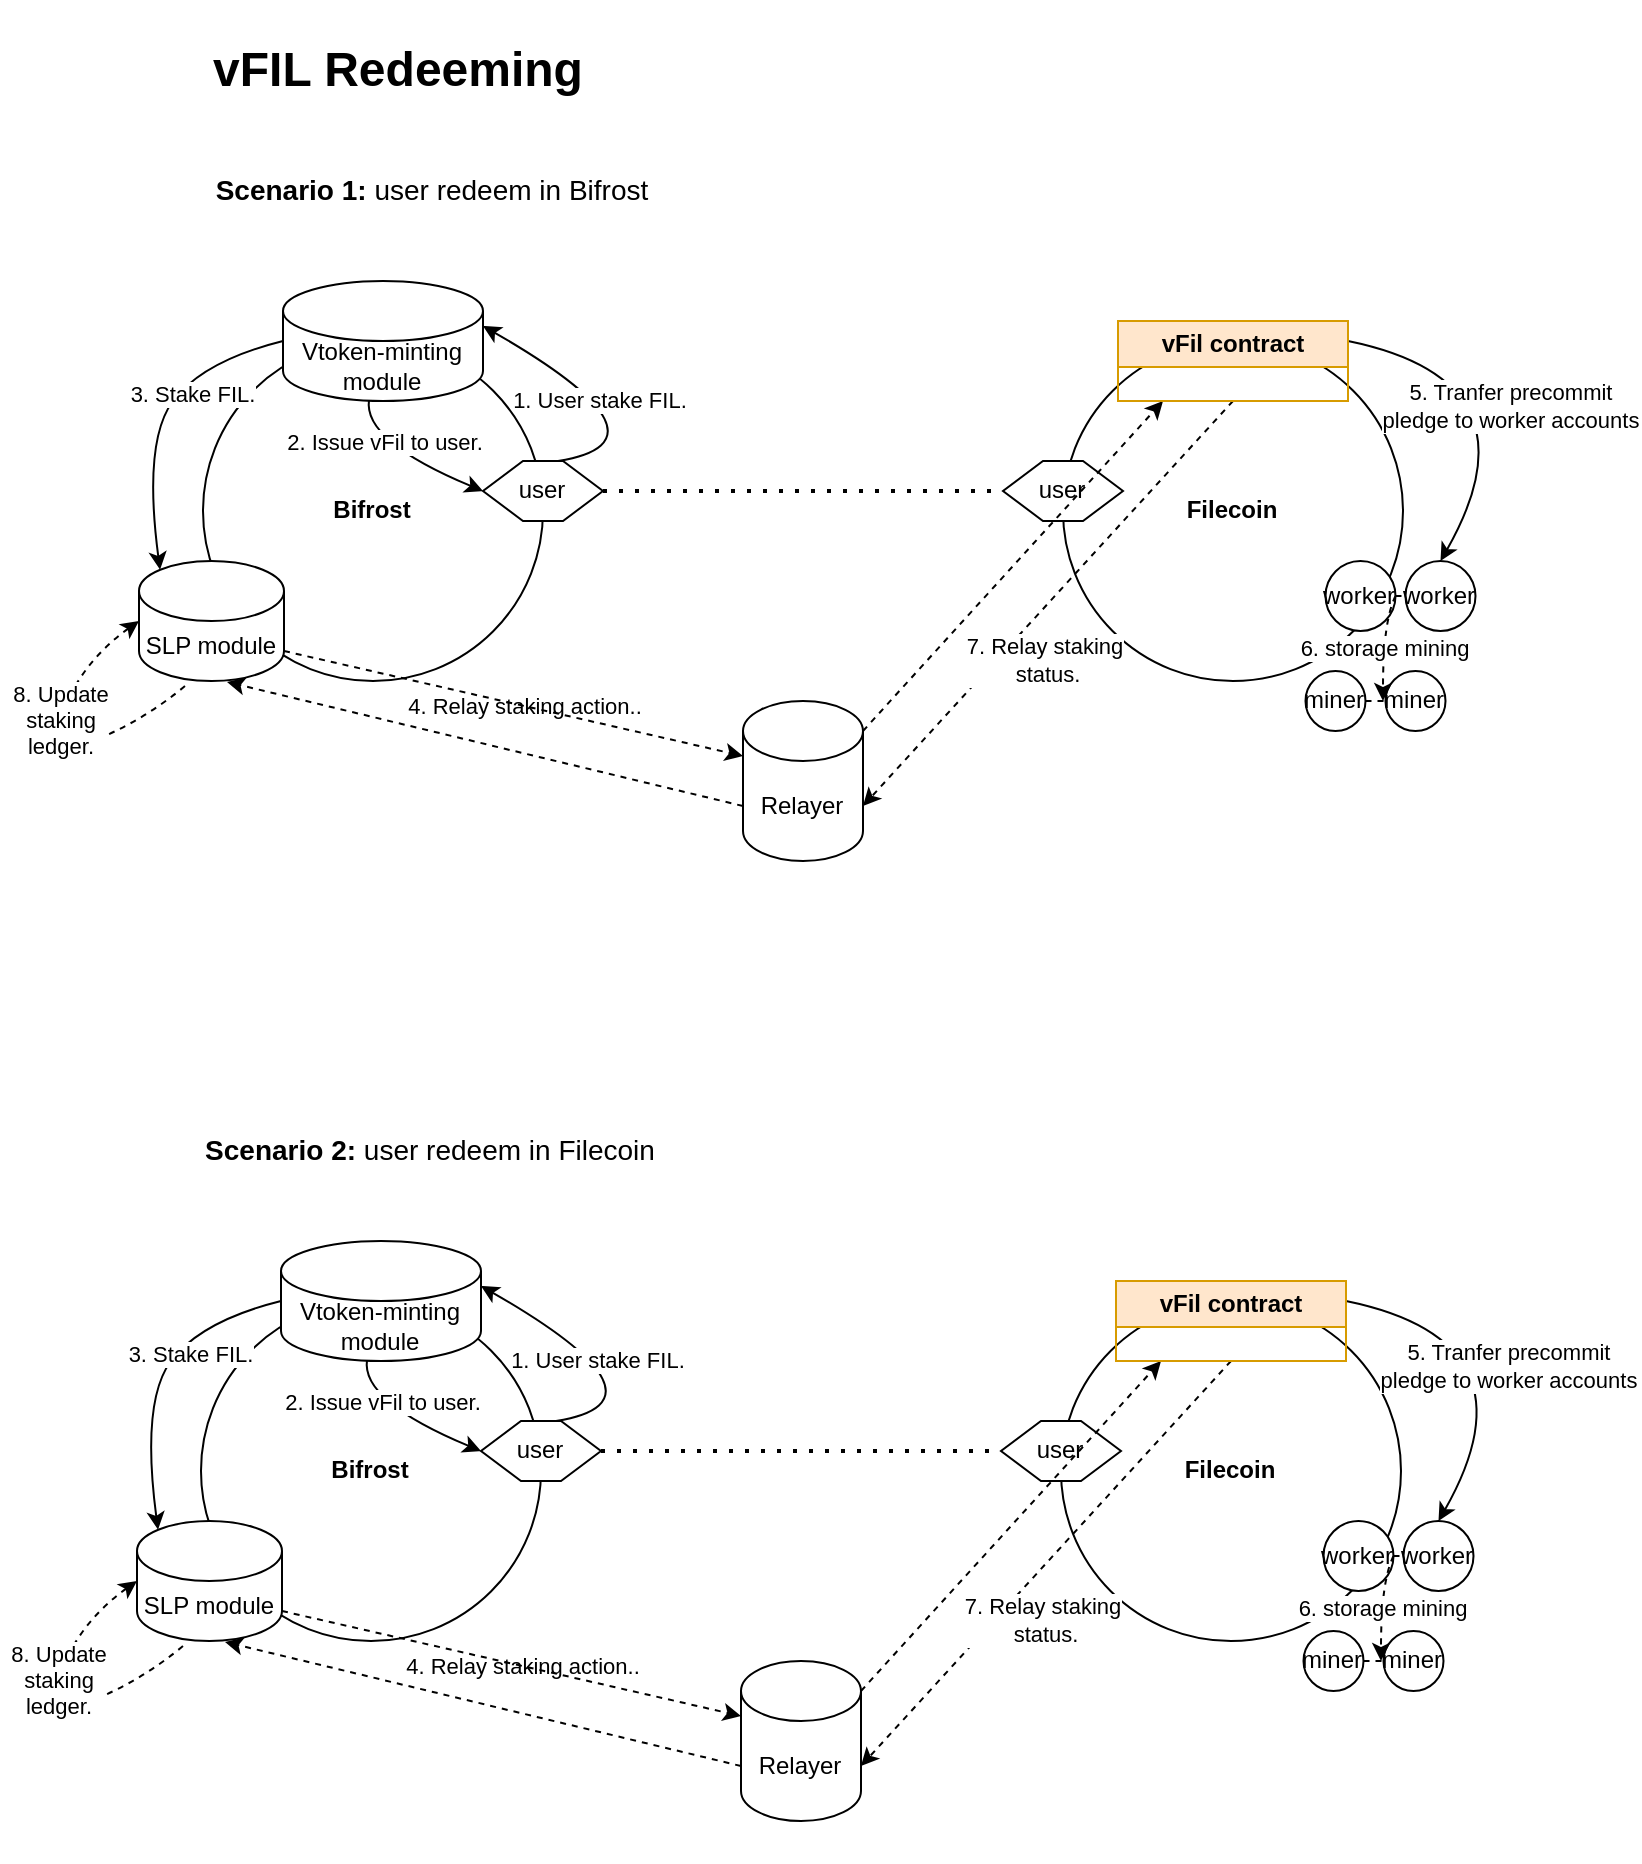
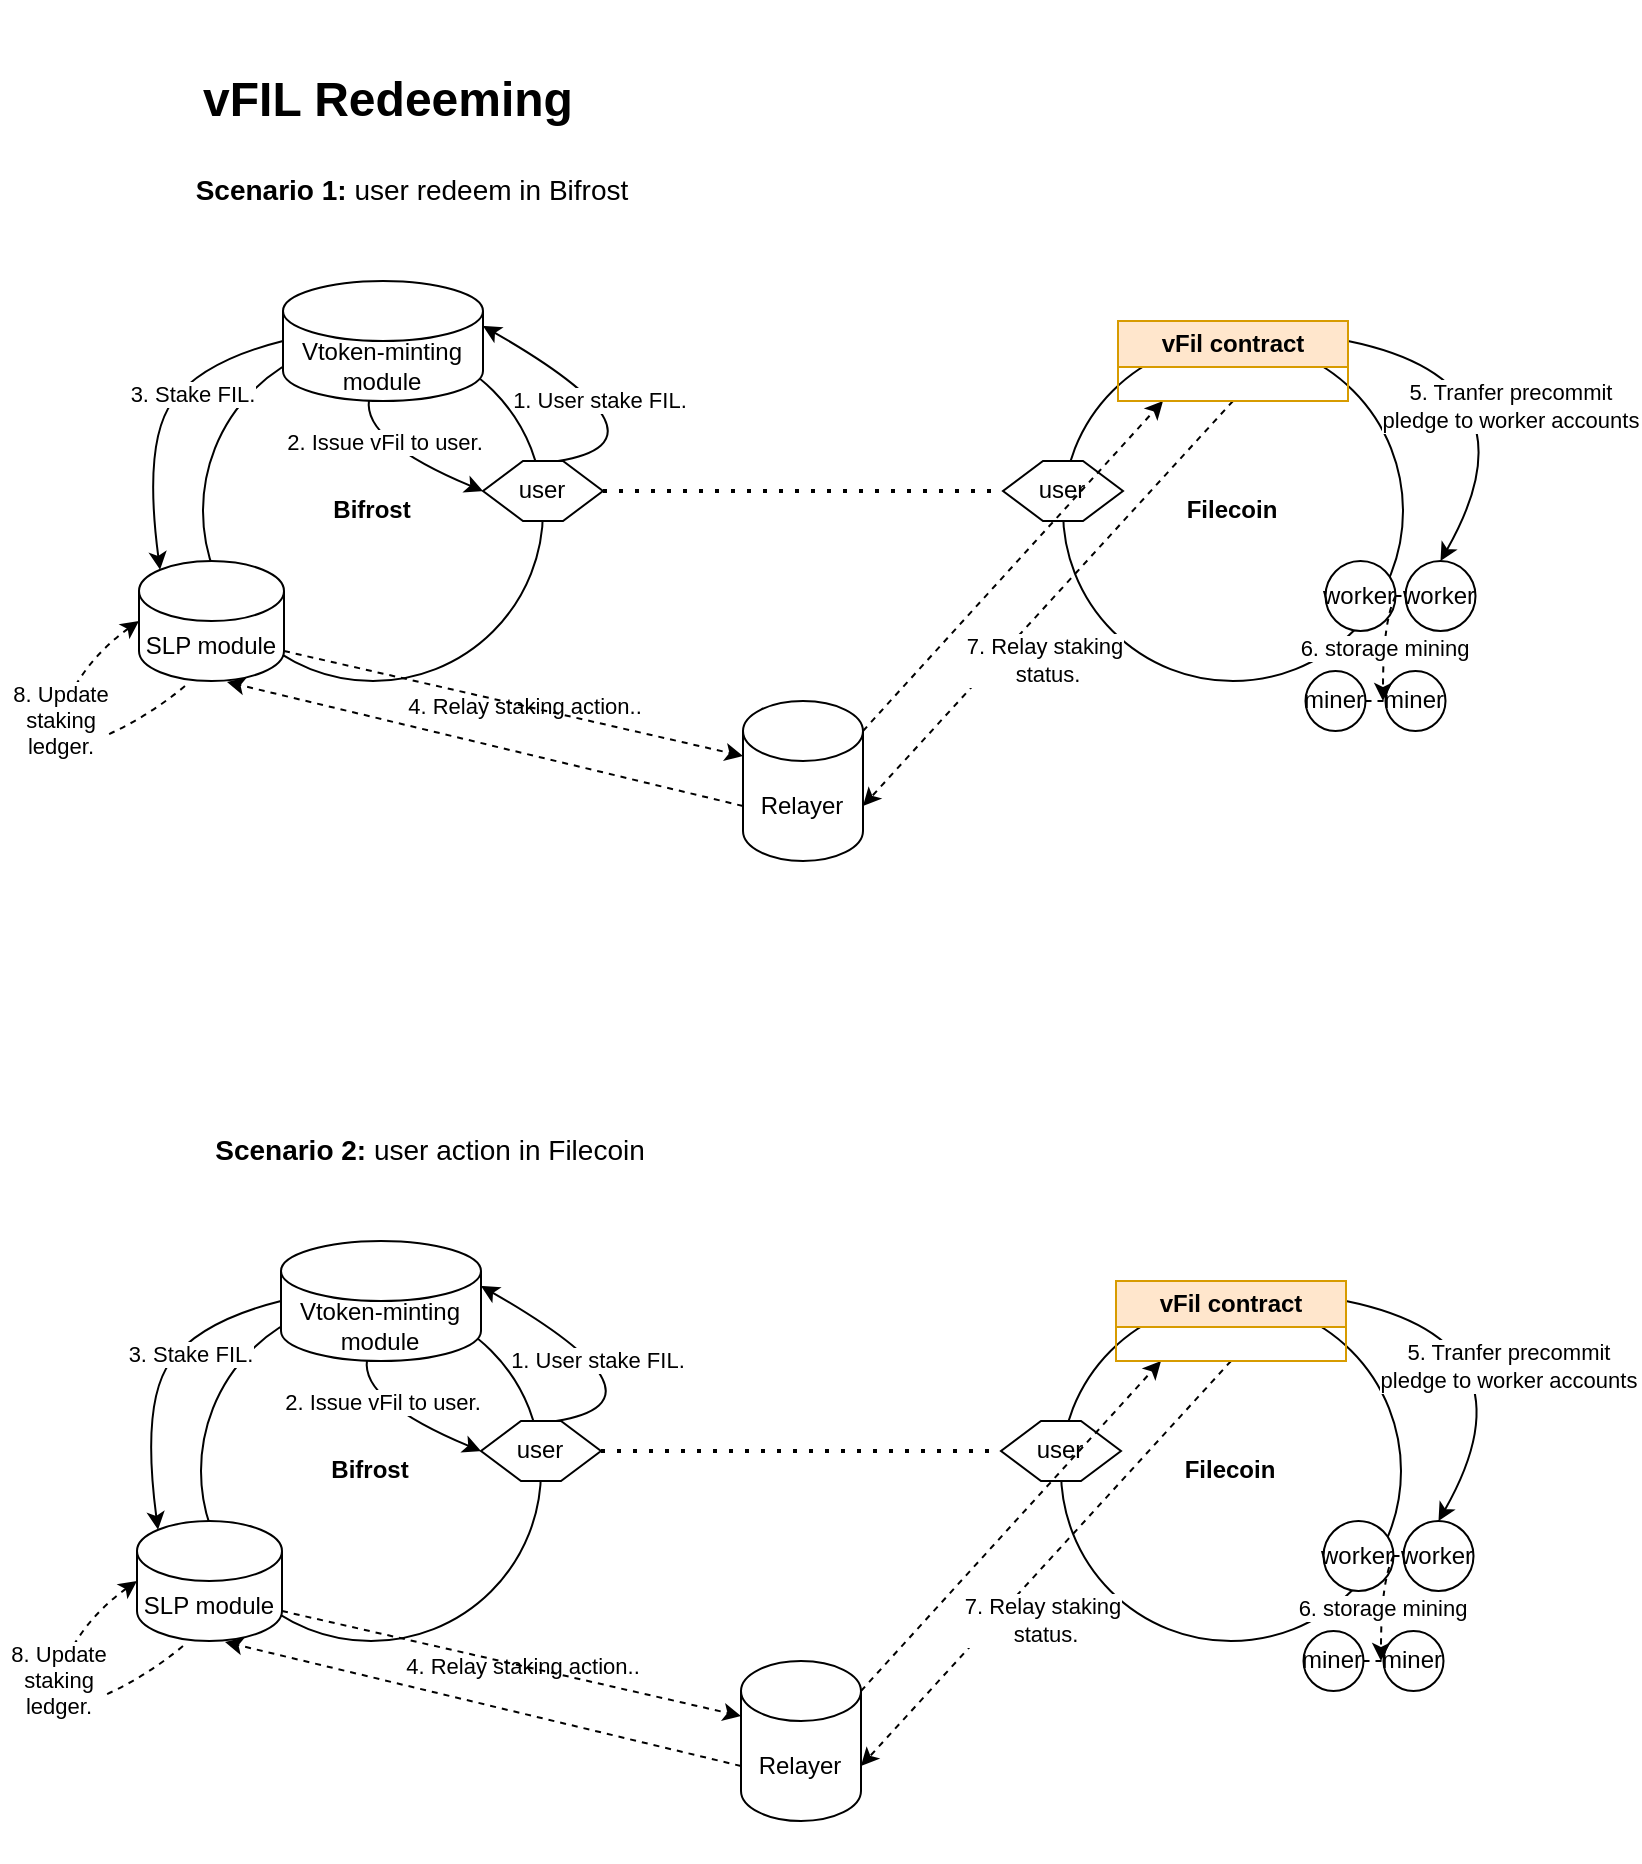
node "vFIL Redeeming": moved (399, 71) -> (389, 101)
node "Scenario 1: user redeem in Bifrost": moved (433, 191) -> (413, 191)
node "Scenario 2: user redeem in Filecoin": label "Scenario 2: user redeem in Filecoin" -> "Scenario 2: user action in Filecoin"
